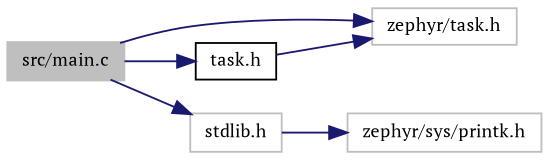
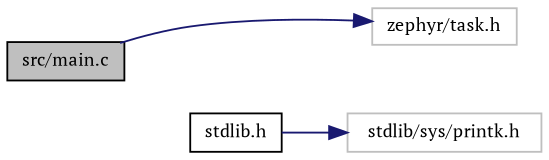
node "src/main.c": color grey75 -> black
node "task.h": removed
edge "src/main.c" -> "stdlib.h": removed
node "stdlib.h": color grey75 -> black
node "zephyr/sys/printk.h": label "zephyr/sys/printk.h" -> "stdlib/sys/printk.h"
